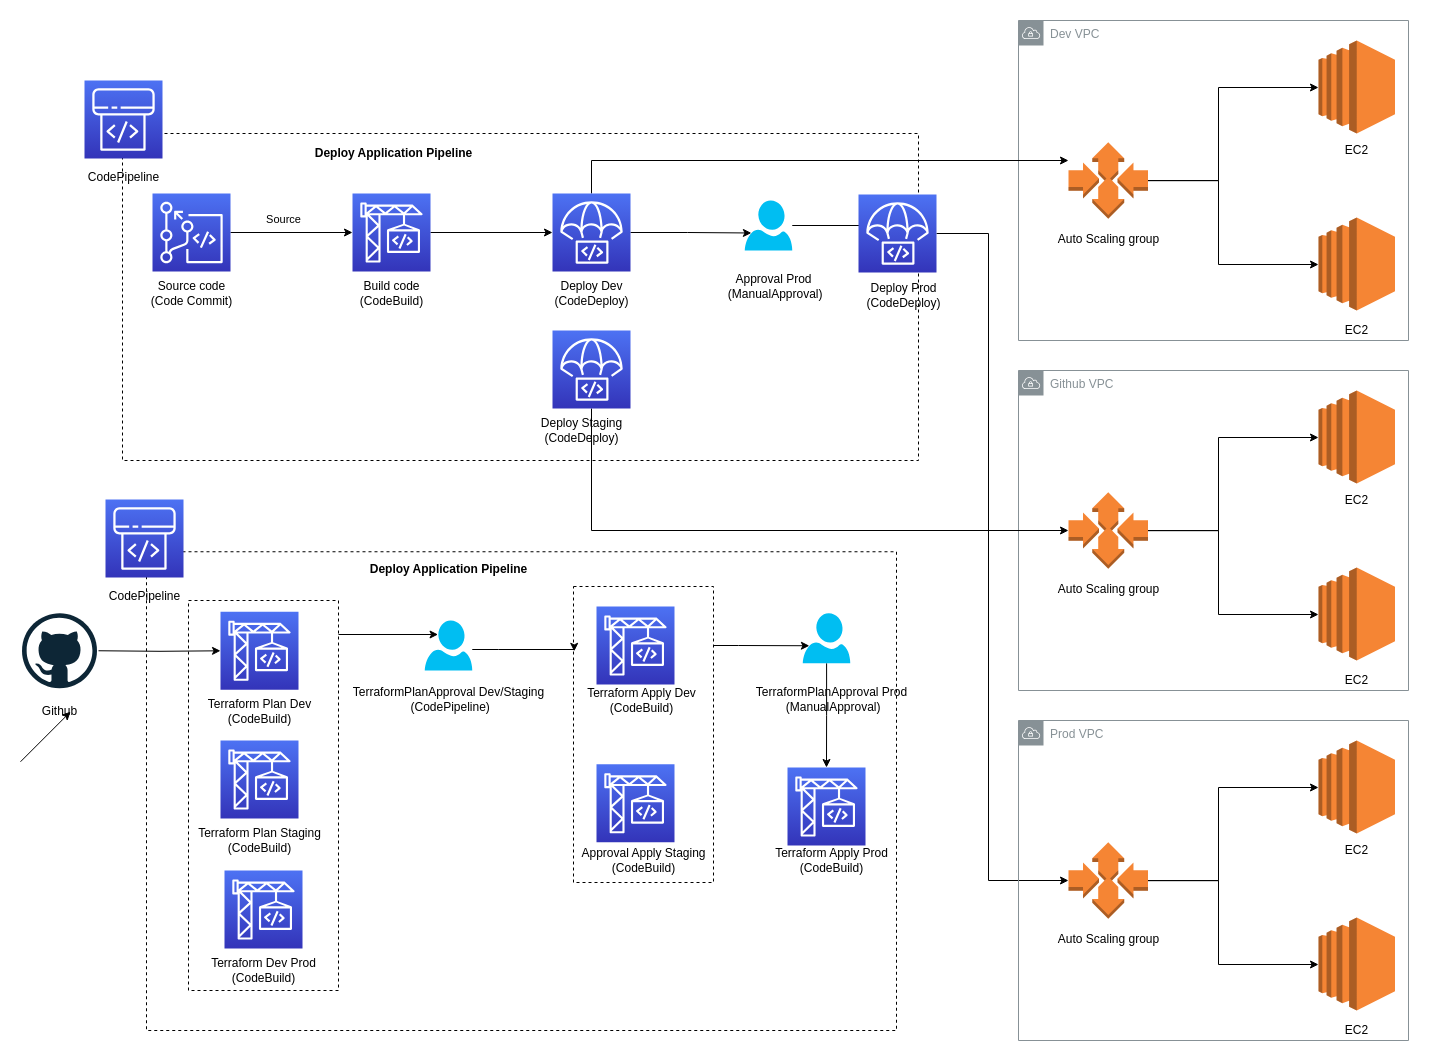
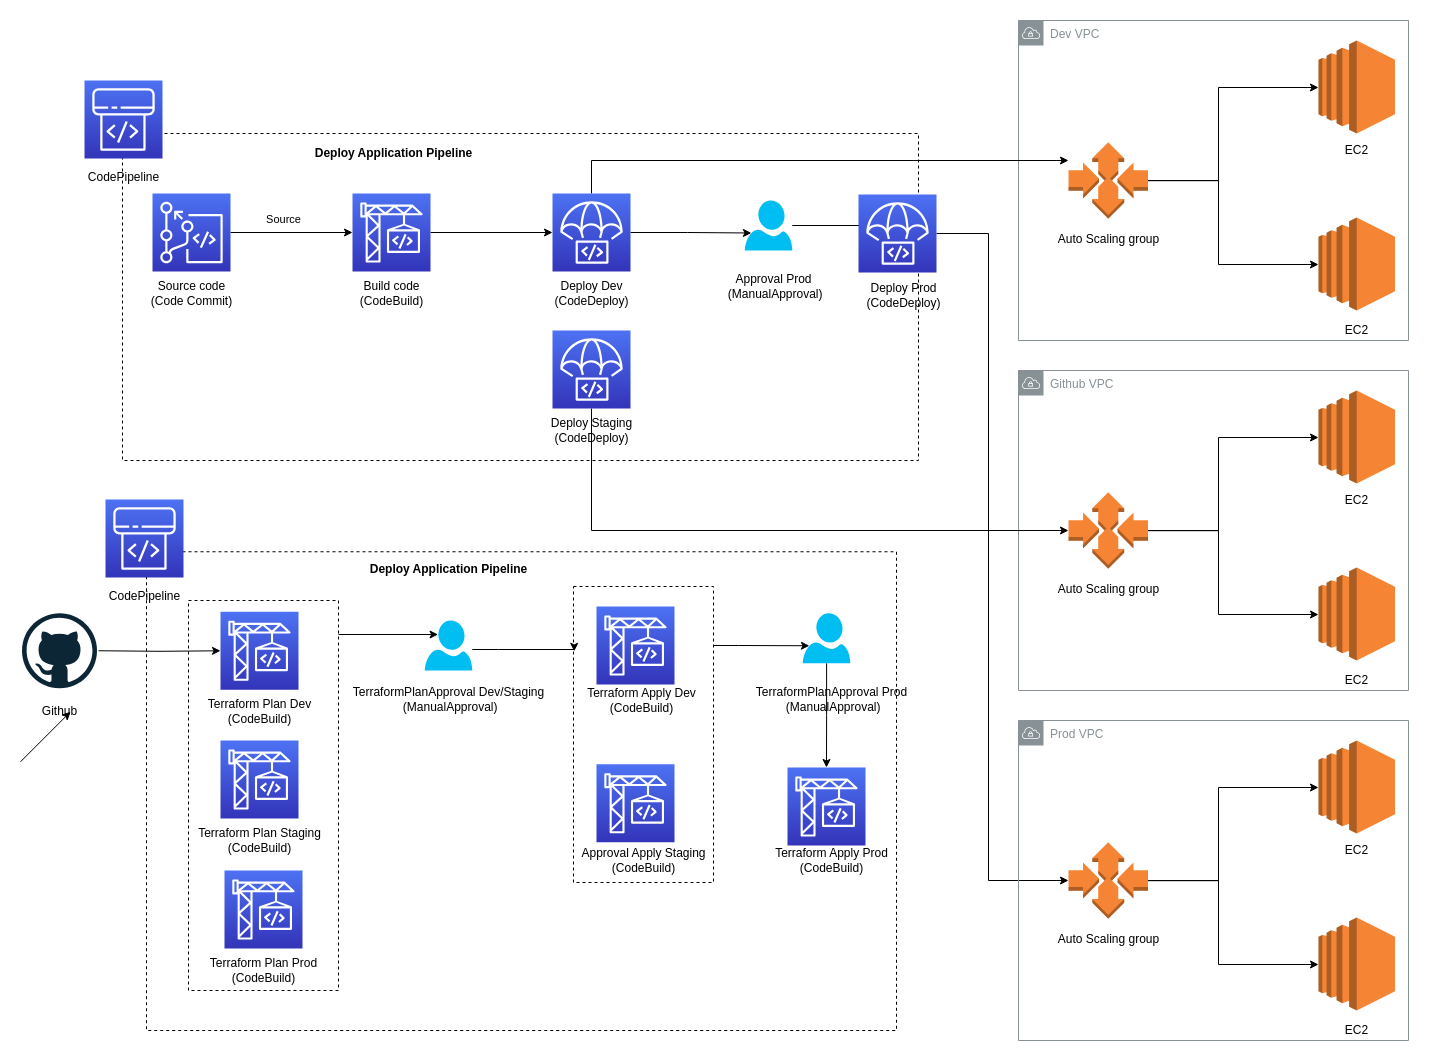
node "Deploy Staging (CodeDeploy)": moved (582, 431) -> (592, 431)
node "TerraformPlanApproval Dev/Staging (CodePipeline)": label "TerraformPlanApproval Dev/Staging (CodePipeline)" -> "TerraformPlanApproval Dev/Staging (ManualApproval)"
node "Terraform Dev Prod (CodeBuild)": label "Terraform Dev Prod (CodeBuild)" -> "Terraform Plan Prod (CodeBuild)"
